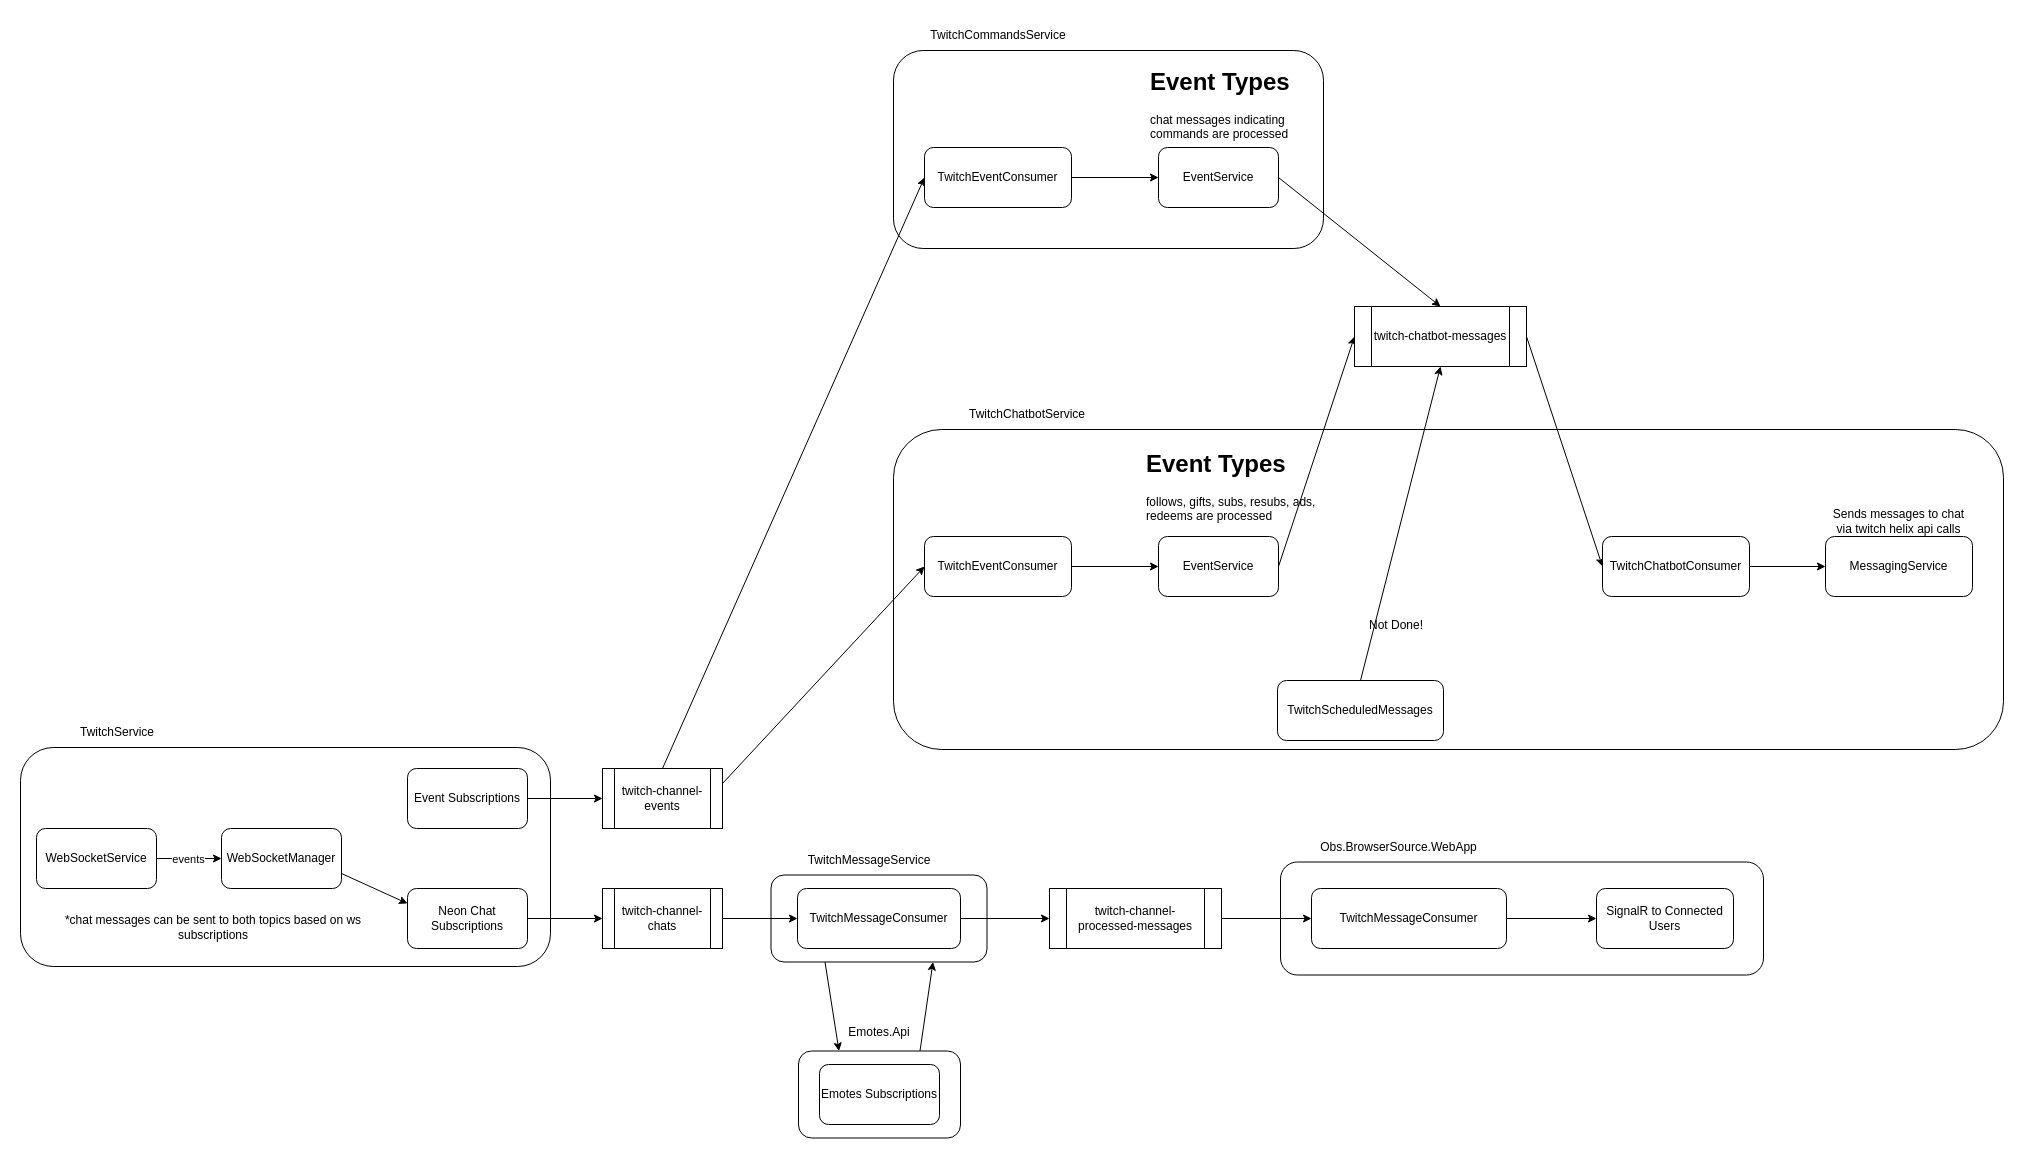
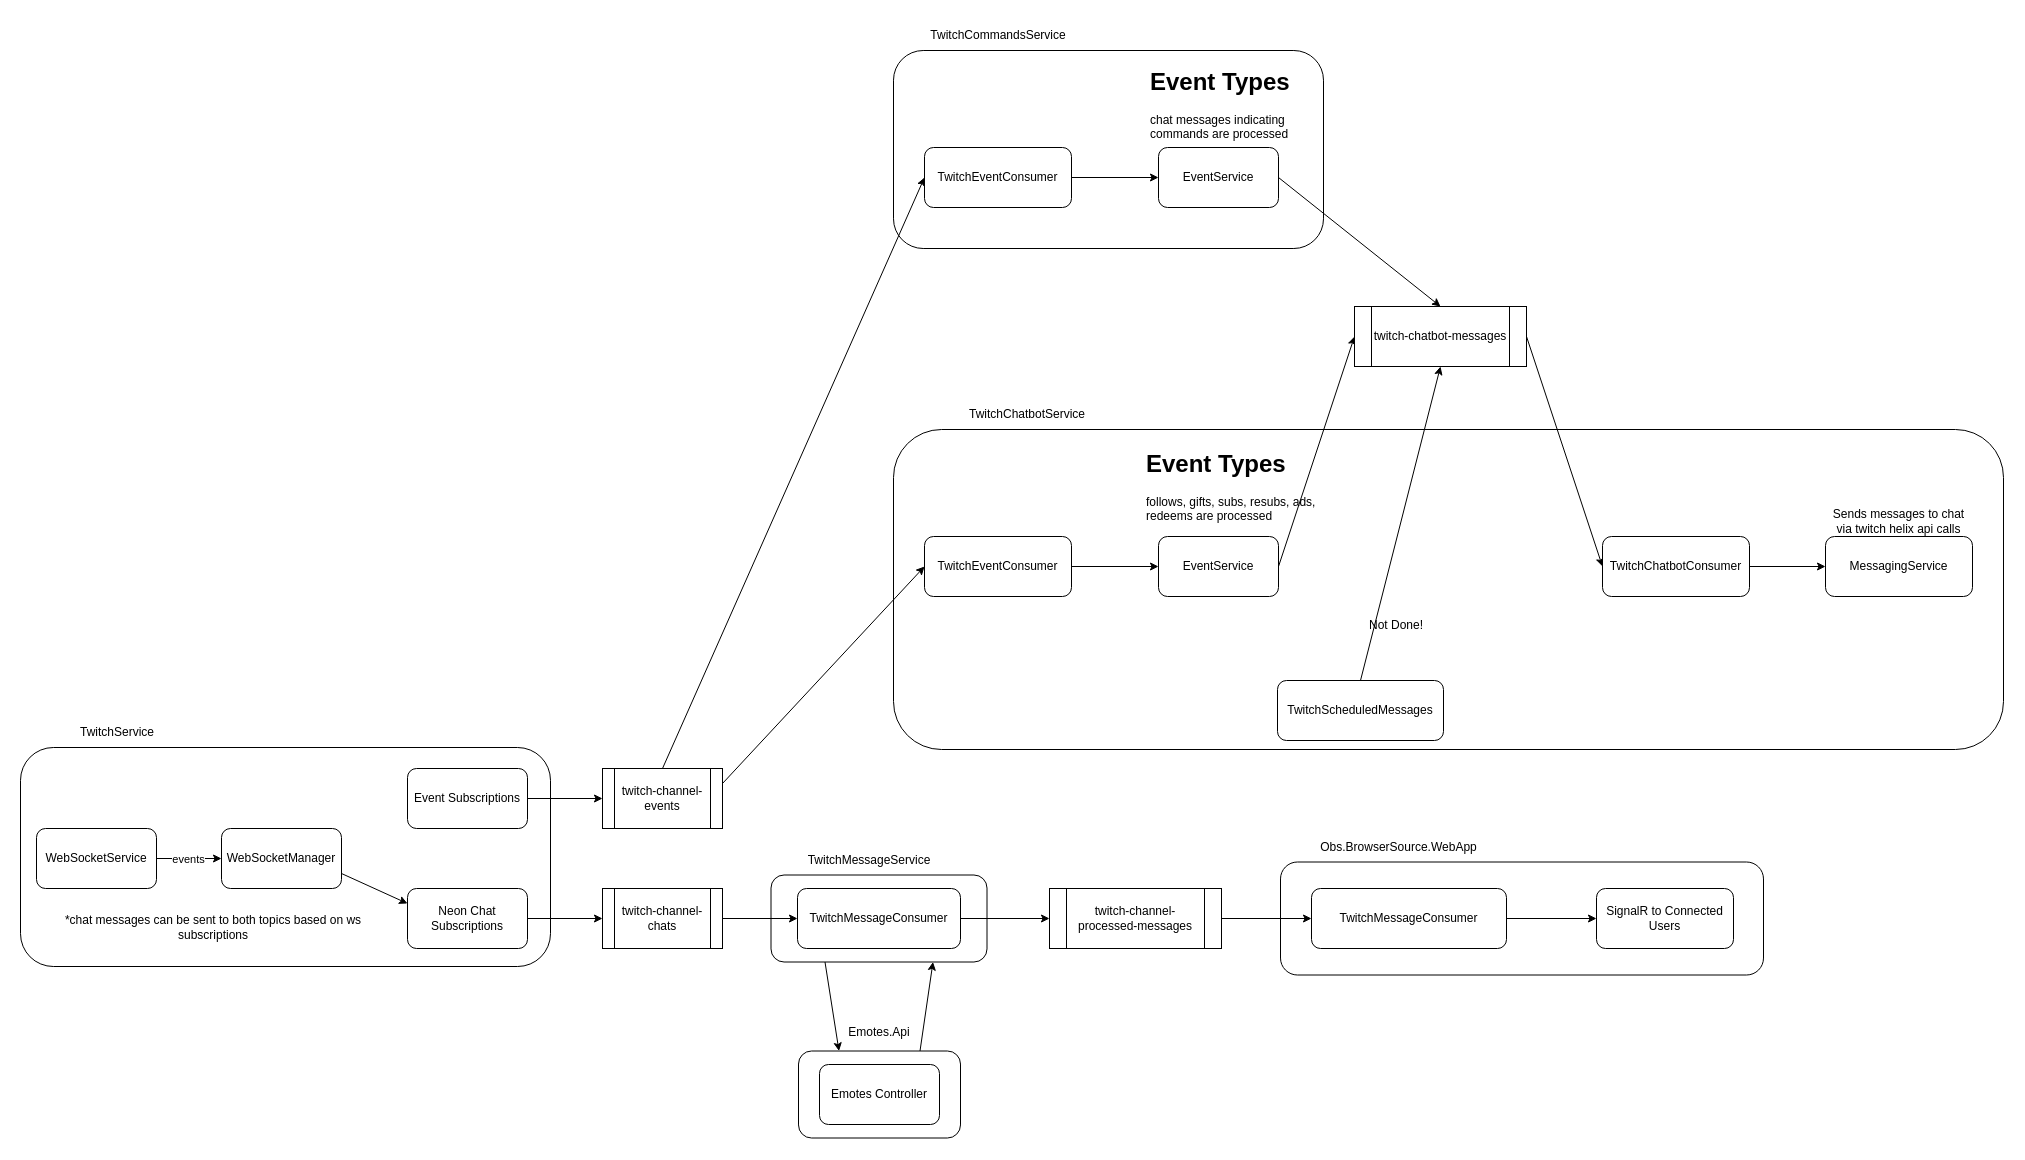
node "Emotes Subscriptions": label "Emotes Subscriptions" -> "Emotes Controller"
